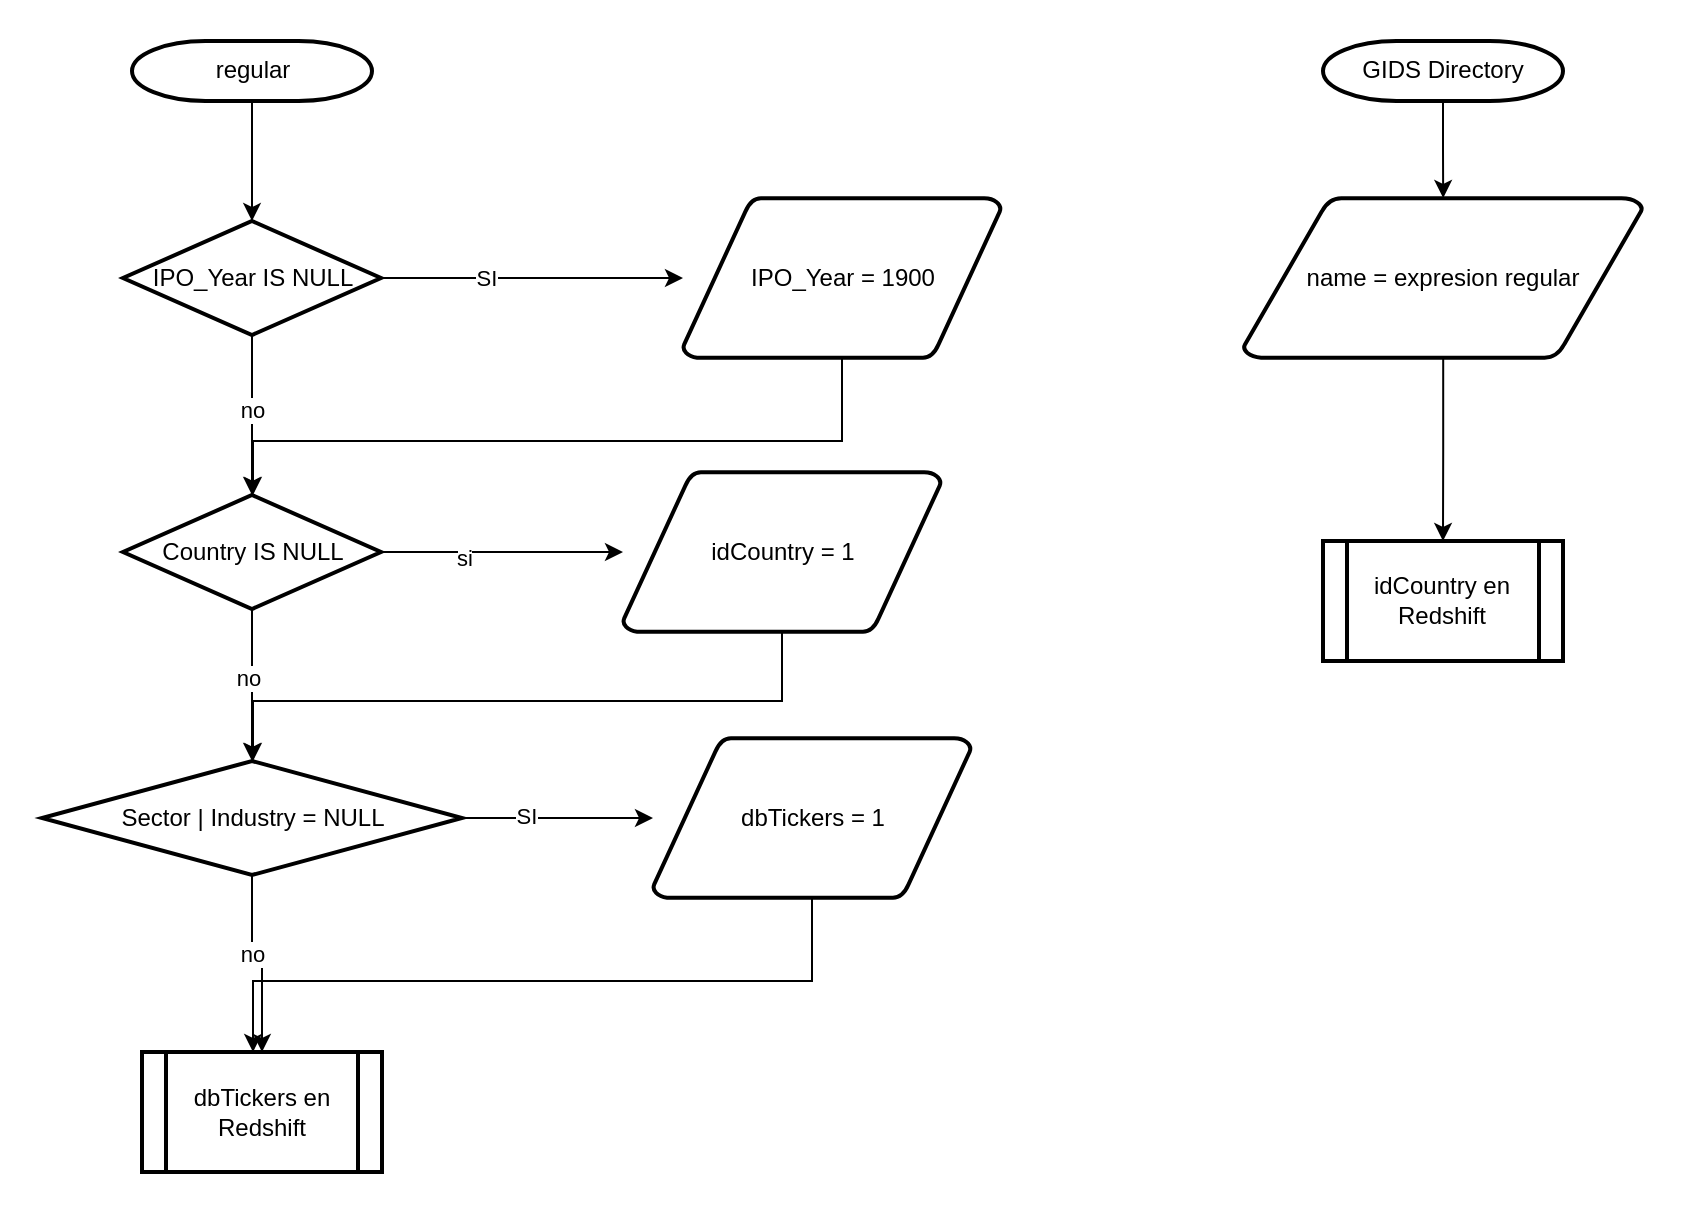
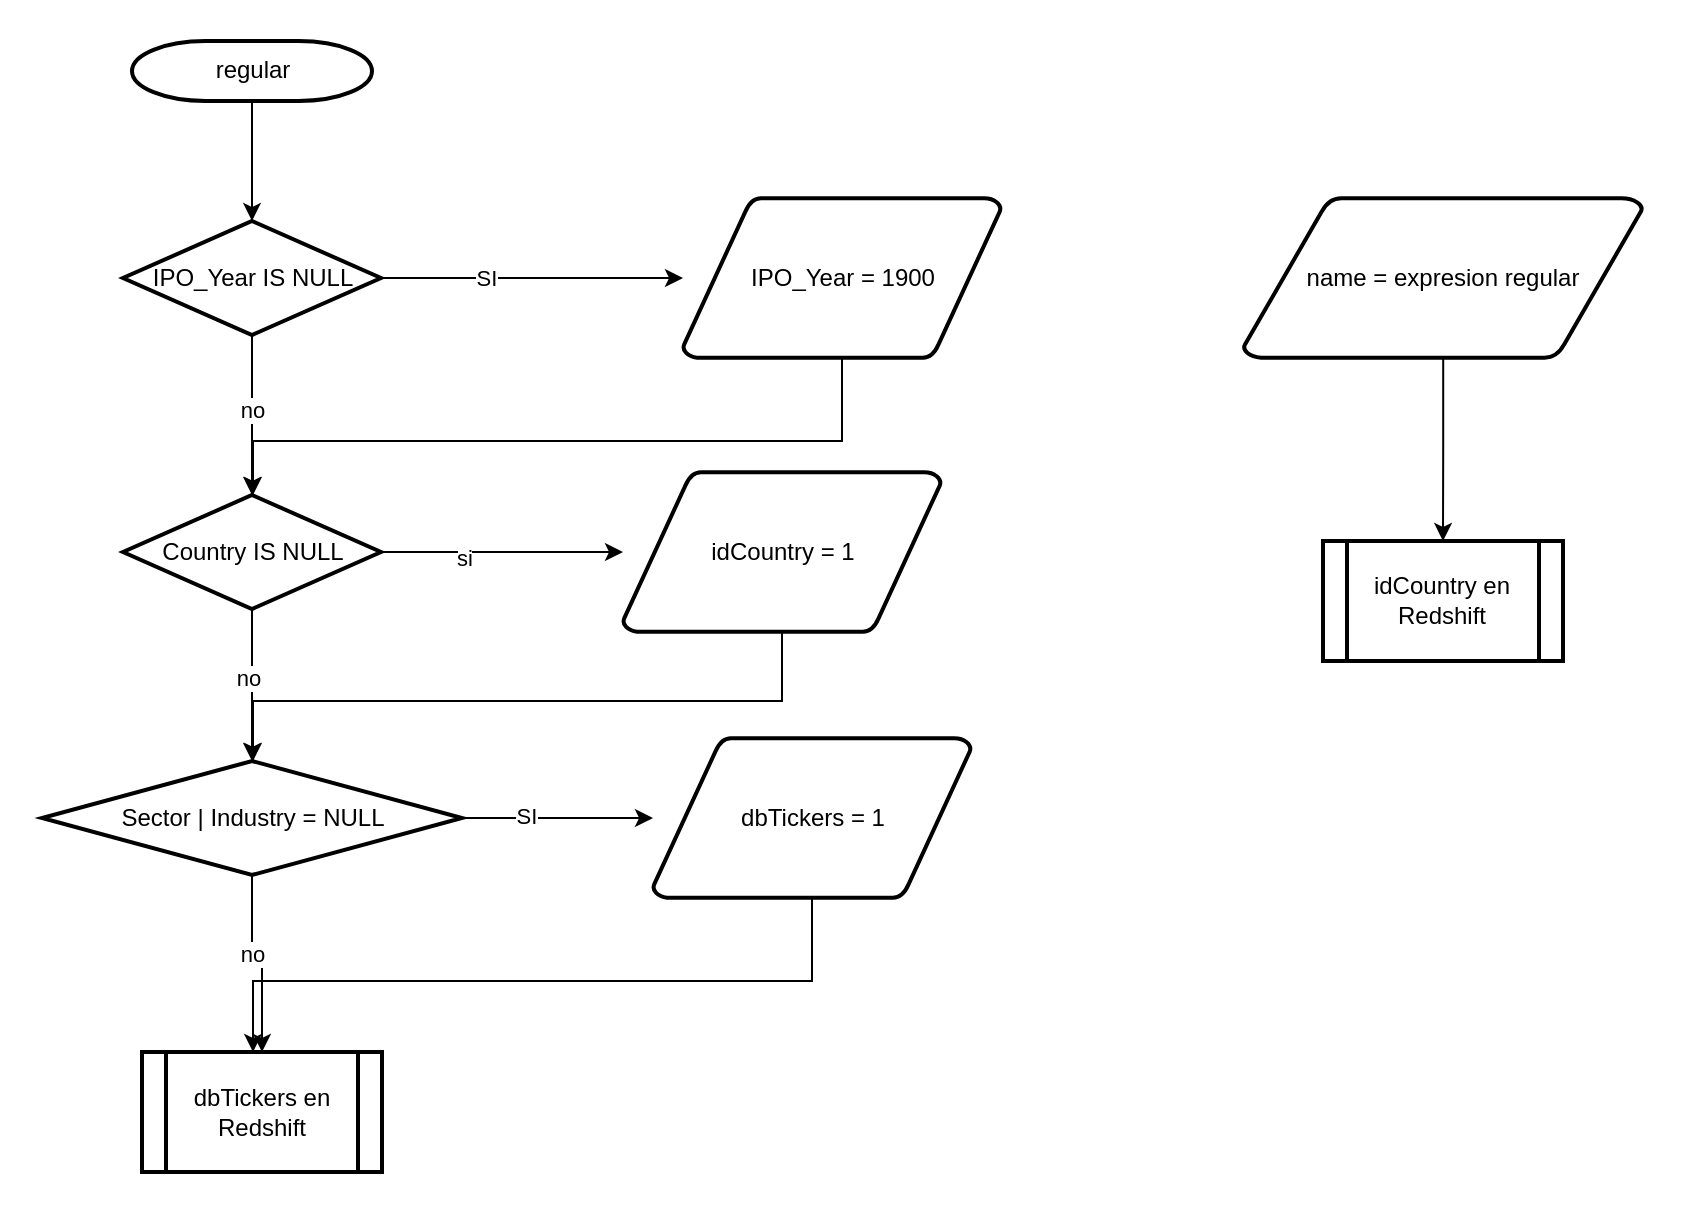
node "GIDS Directory": removed
edge "GIDS Directory" -> "name = expresion regular": removed
